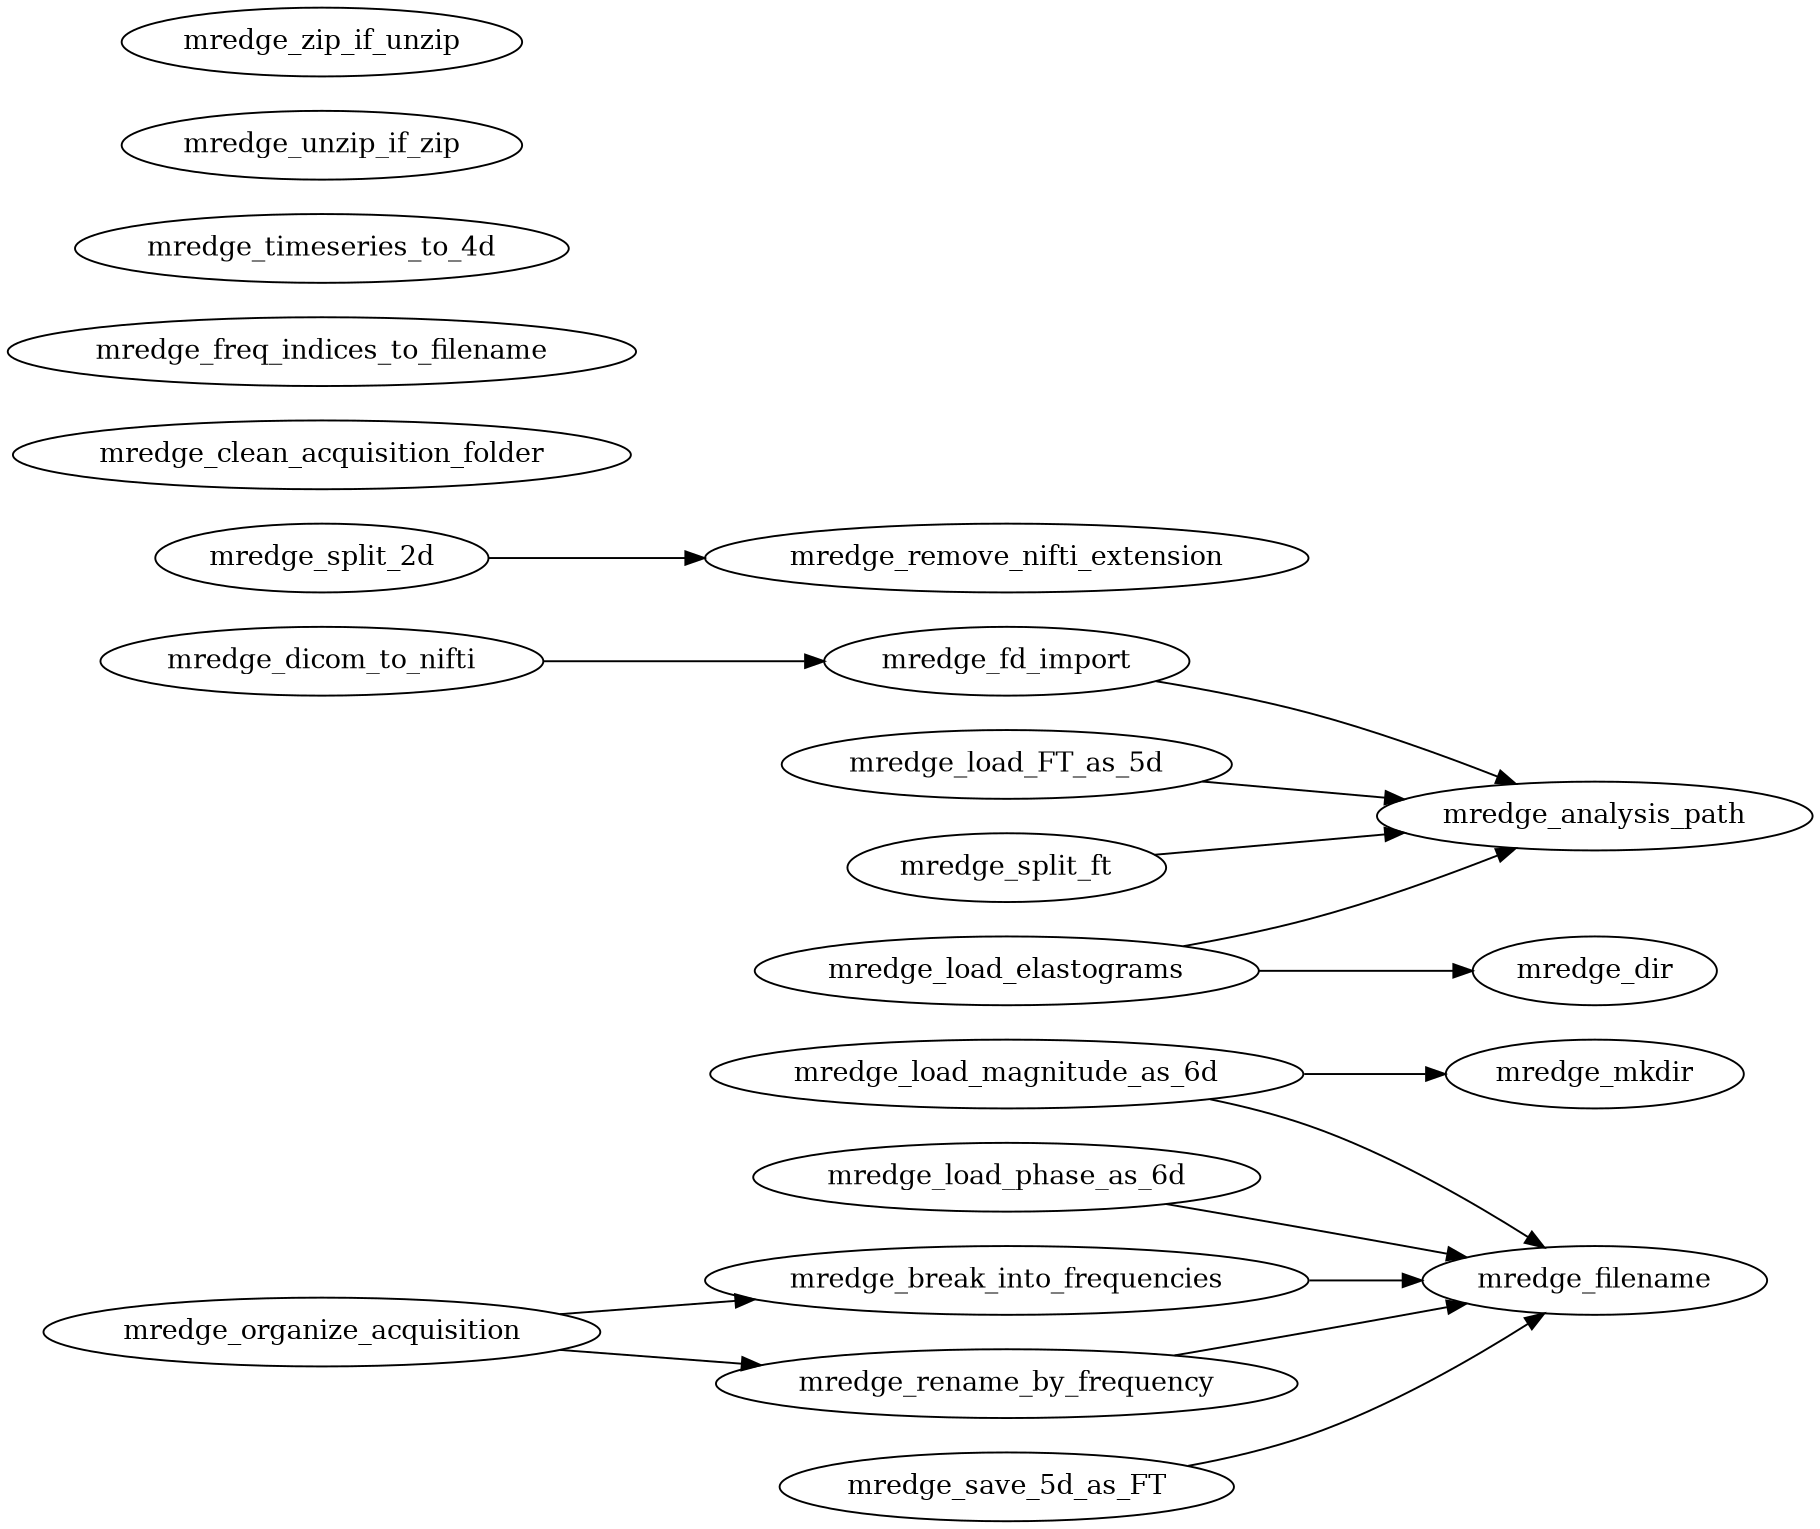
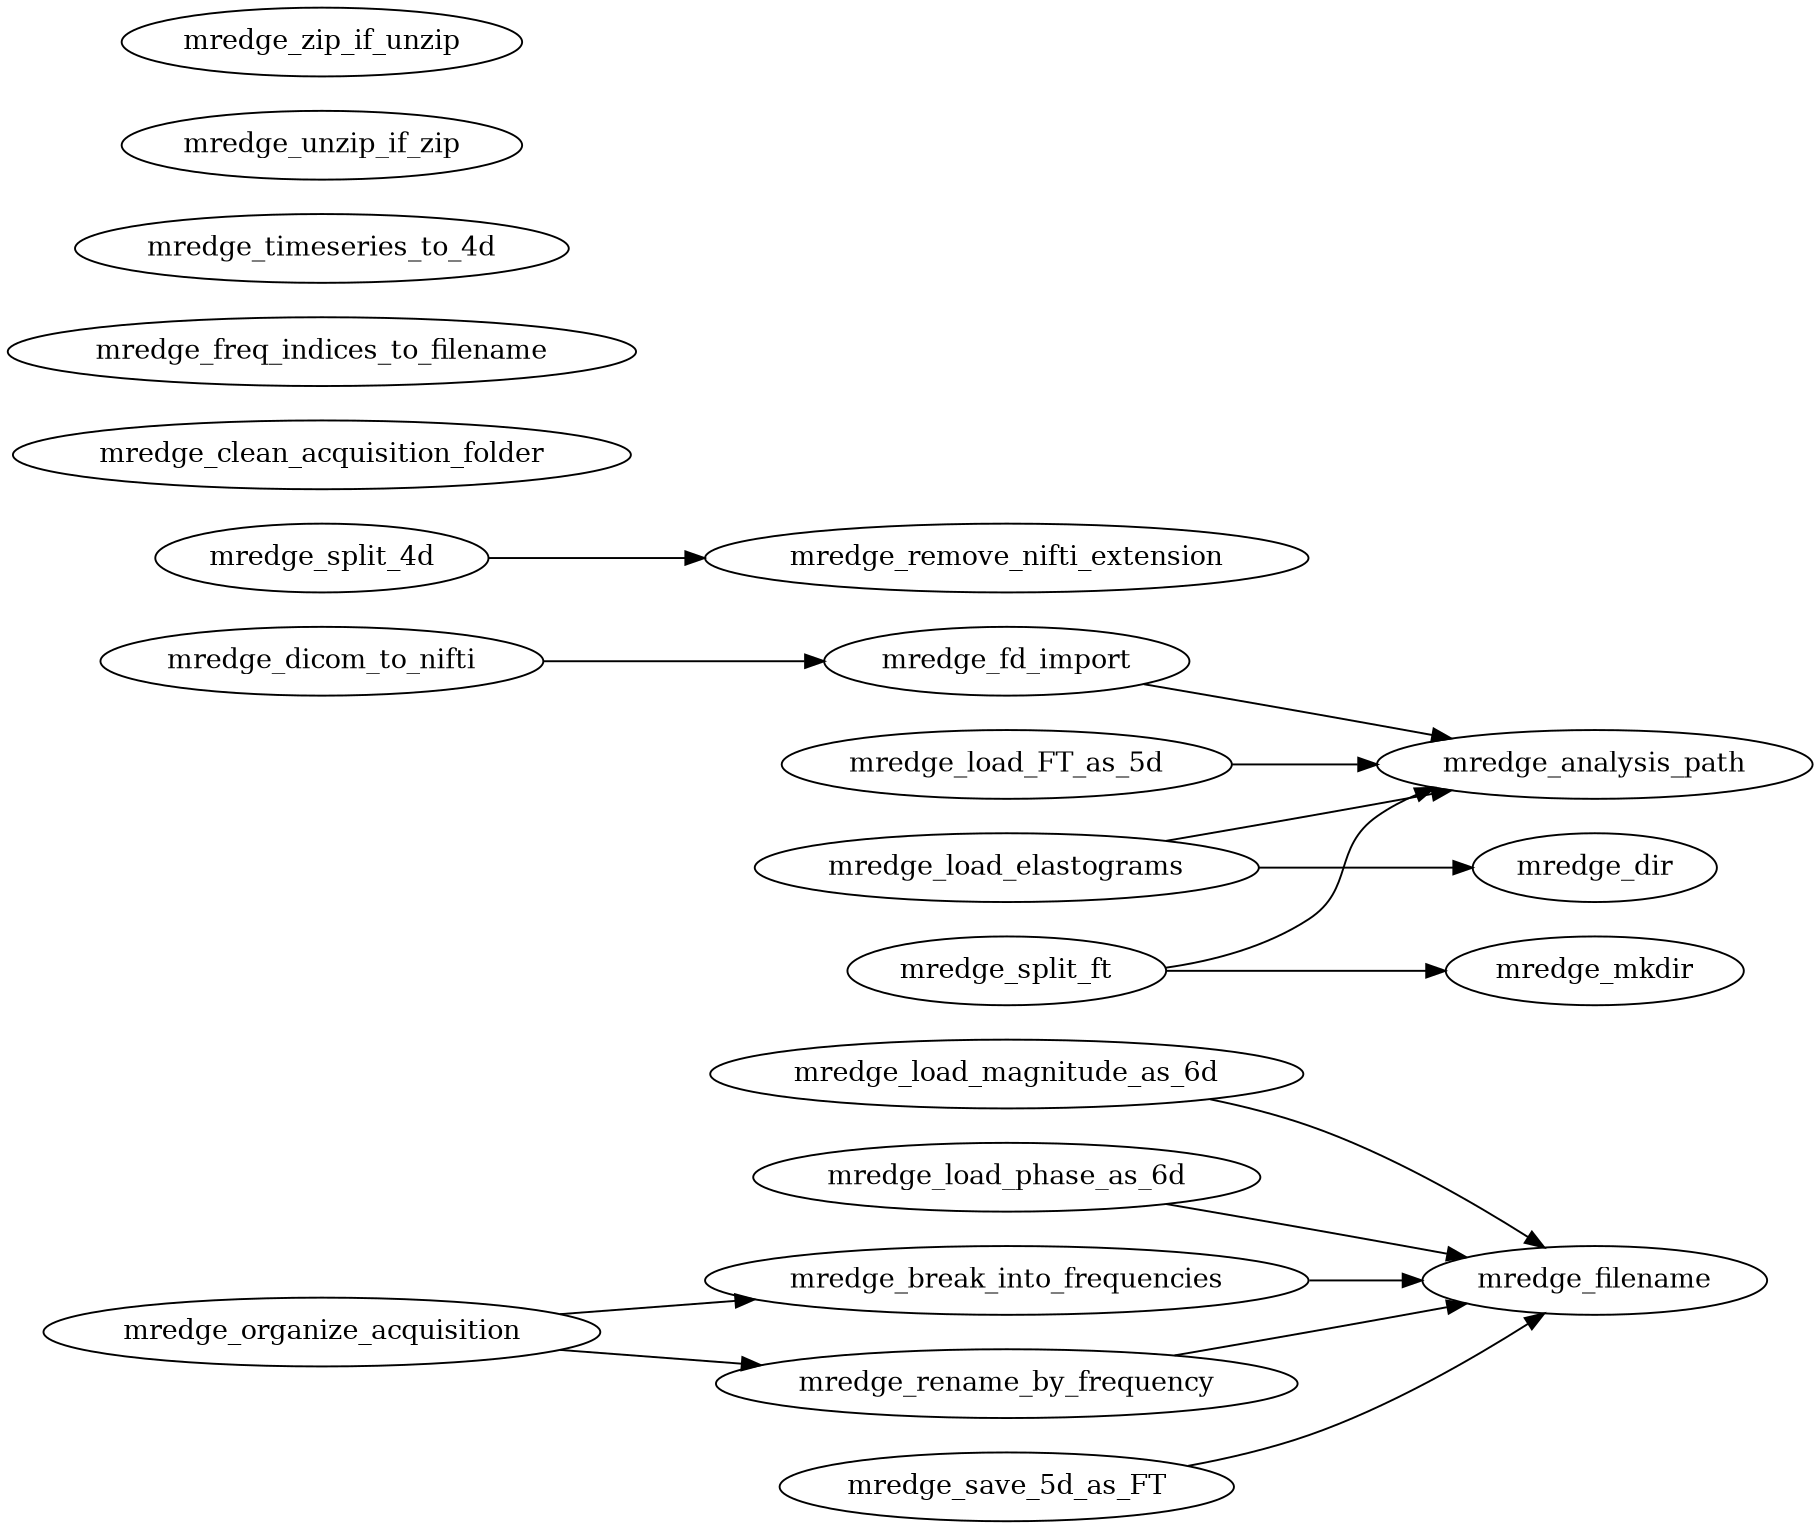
node "mredge_split_2d": label "mredge_split_2d" -> "mredge_split_4d"
edge "mredge_load_magnitude_as_6d" -> "mredge_mkdir": now "mredge_split_ft" -> "mredge_mkdir"
